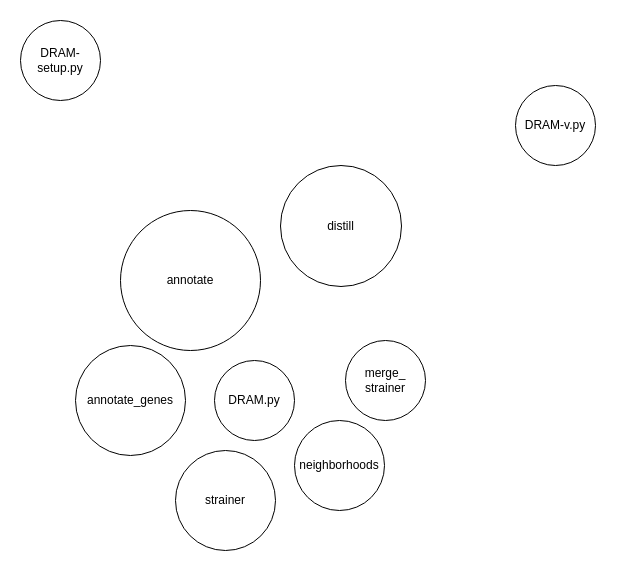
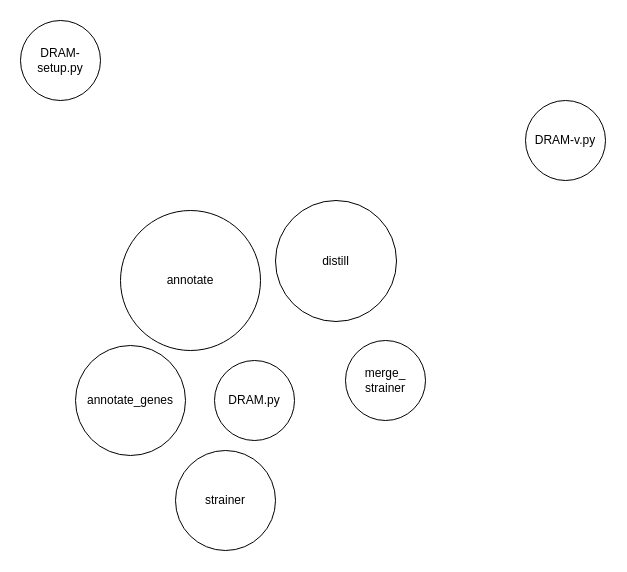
node "DRAM-v.py": moved (556, 126) -> (566, 141)
node "distill": moved (341, 226) -> (336, 261)
node "neighborhoods": removed
